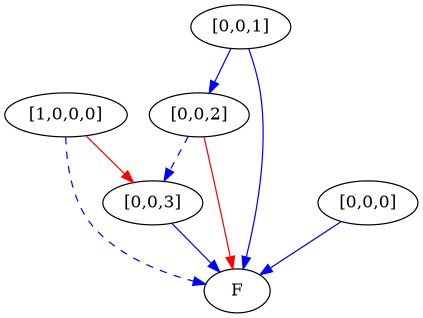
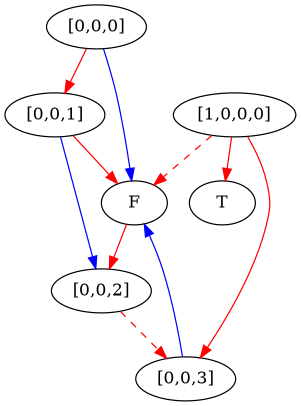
edge "[0,0,0]" -> "[0,0,1]": added
edge "[0,0,2]" -> "[0,0,3]": color blue -> red
edge "[0,0,1]" -> "F": color blue -> red
edge "[0,0,2]" -> "F": reversed
node "T": added
edge "[1,0,0,0]" -> "F": color blue -> red
